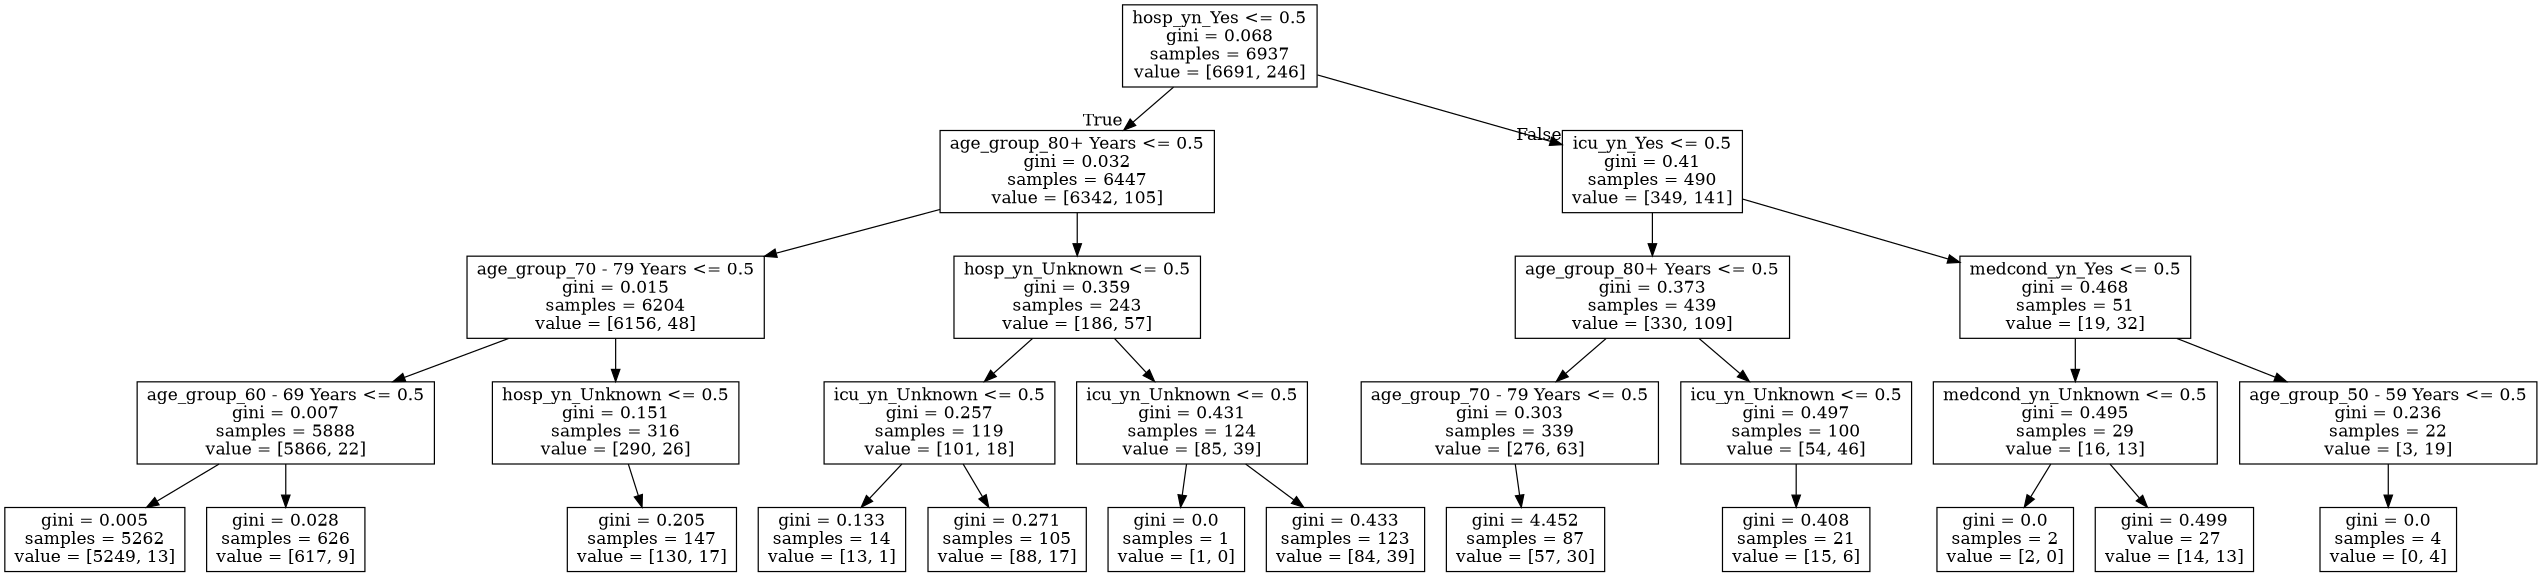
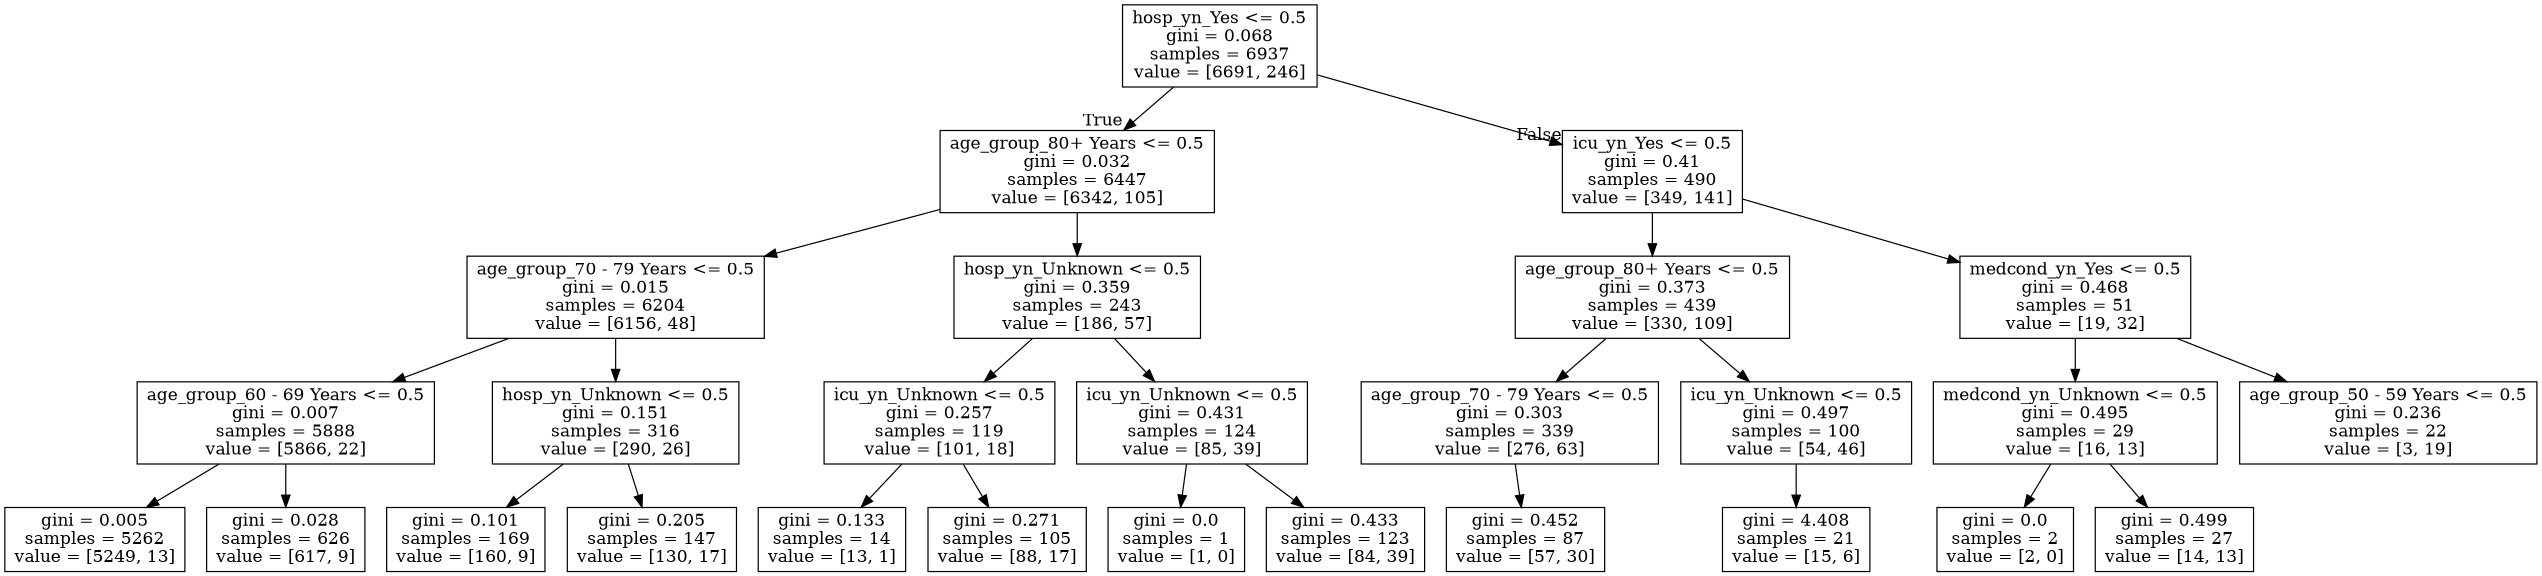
node "gini = 0.101 samples = 169 value = [160, 9]": added
node "gini = 4.452 samples = 87 value = [57, 30]": label "gini = 4.452 samples = 87 value = [57, 30]" -> "gini = 0.452 samples = 87 value = [57, 30]"
node "gini = 0.408 samples = 21 value = [15, 6]": label "gini = 0.408 samples = 21 value = [15, 6]" -> "gini = 4.408 samples = 21 value = [15, 6]"
node "gini = 0.499 value = 27 value = [14, 13]": label "gini = 0.499 value = 27 value = [14, 13]" -> "gini = 0.499 samples = 27 value = [14, 13]"
node "gini = 0.0 samples = 4 value = [0, 4]": removed
